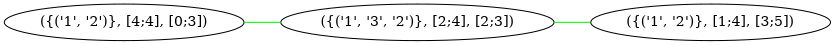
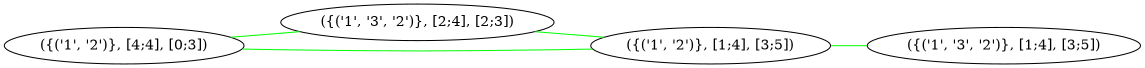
node "({('1', '3', '2')}, [1;4], [3;5])": added
edge "({('1', '2')}, [4;4], [0;3])" -- "({('1', '2')}, [1;4], [3;5])": added
